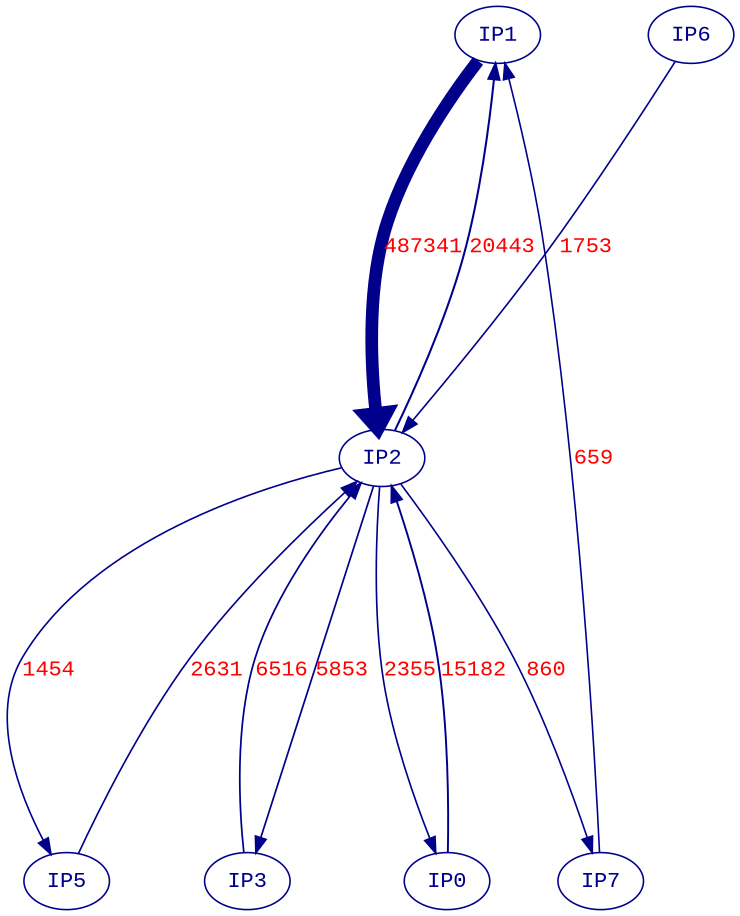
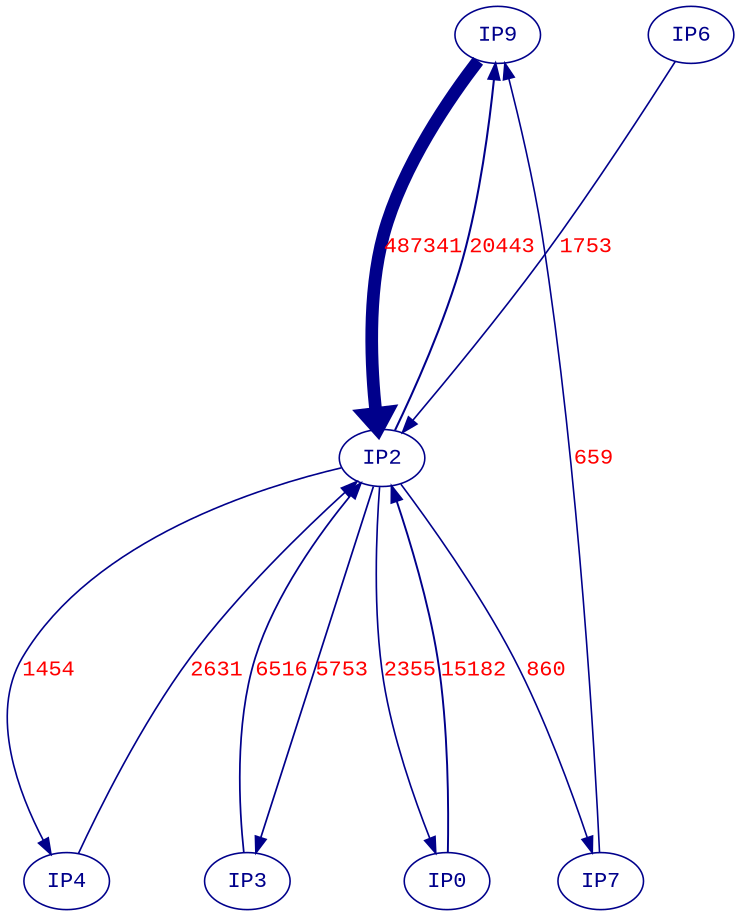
node "IP1": label "IP1" -> "IP9"
edge "IP2" -> "IP3": label "5853" -> "5753"
node "IP5": label "IP5" -> "IP4"
